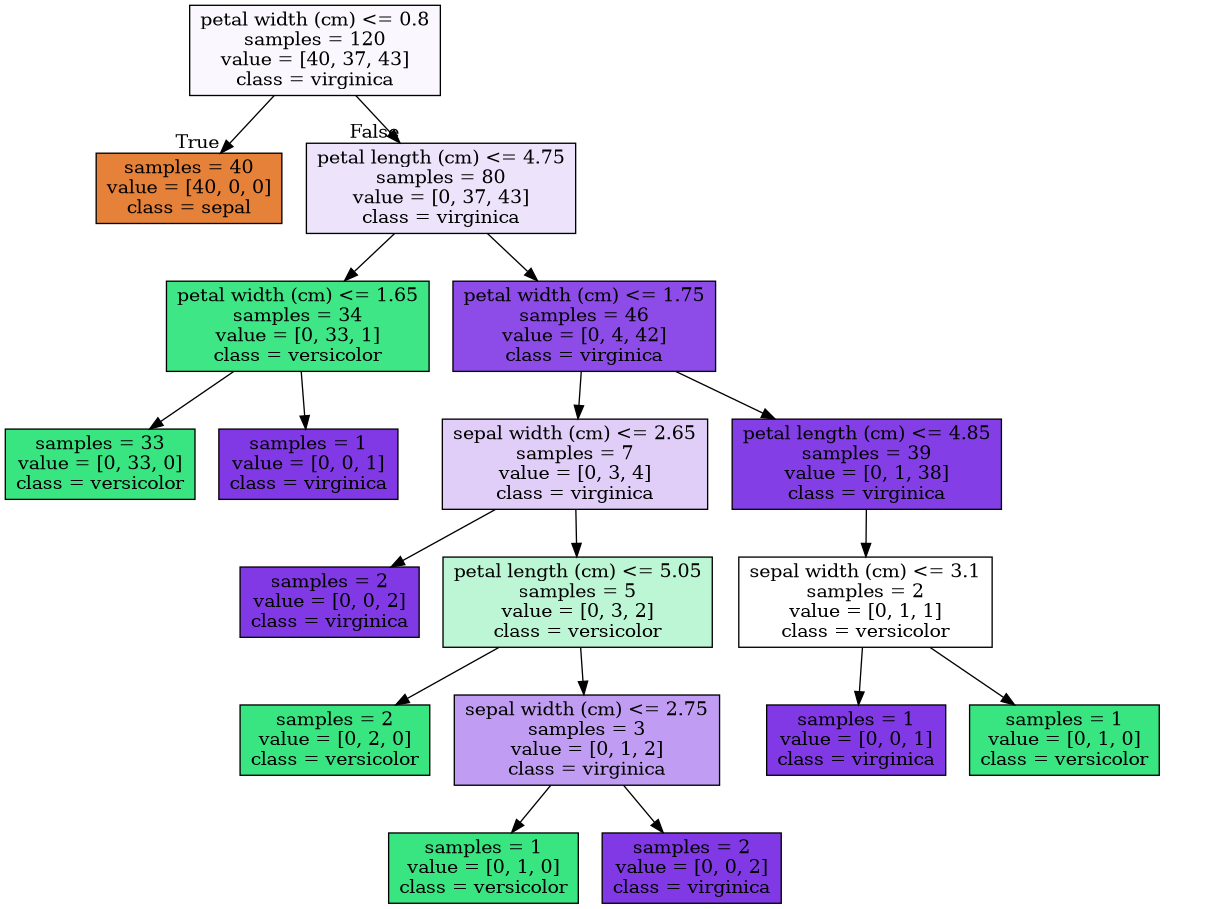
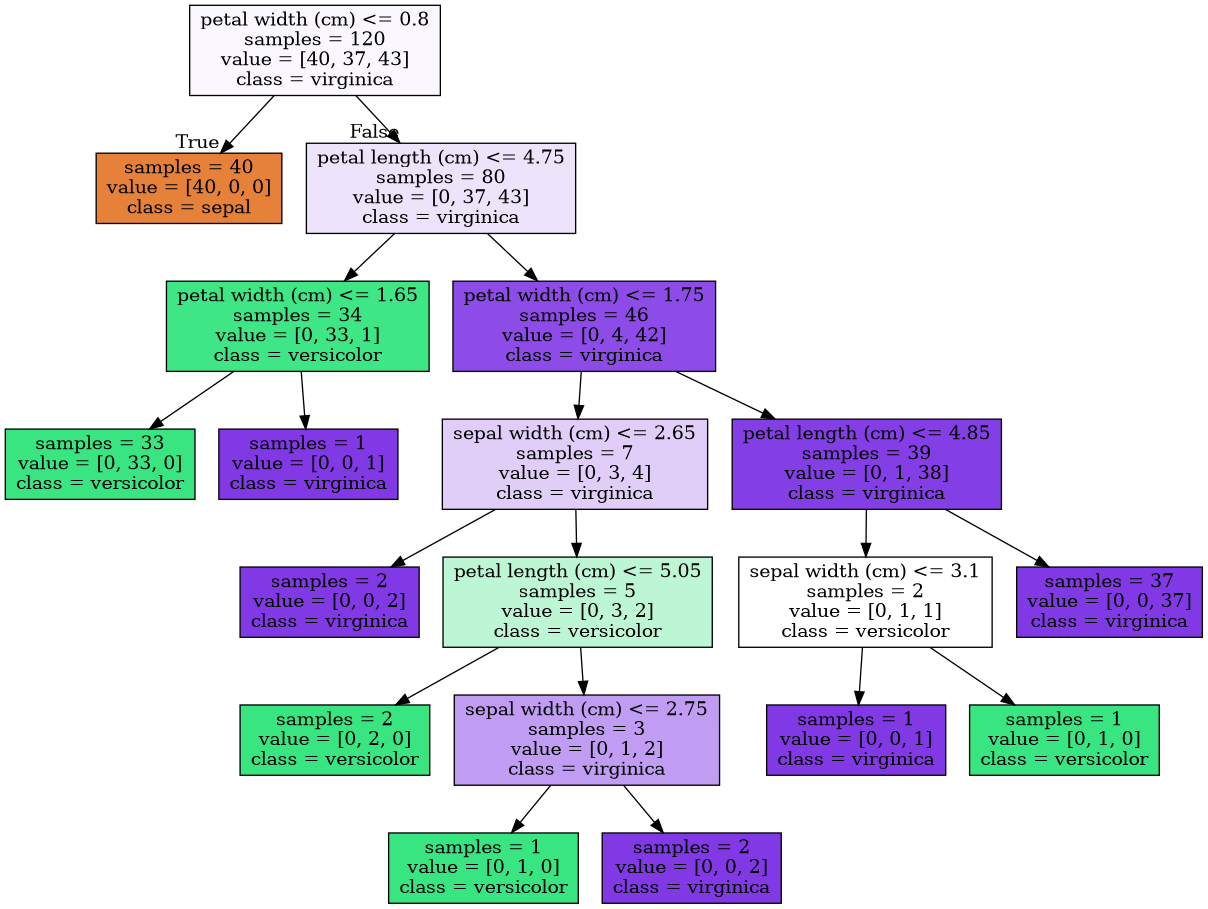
node "samples = 37 value = [0, 0, 37] class = virginica": added
